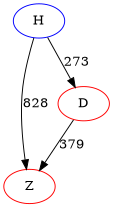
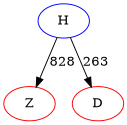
edge "H" -> "D": label "273" -> "263"
edge "D" -> "Z": removed, label "379"
